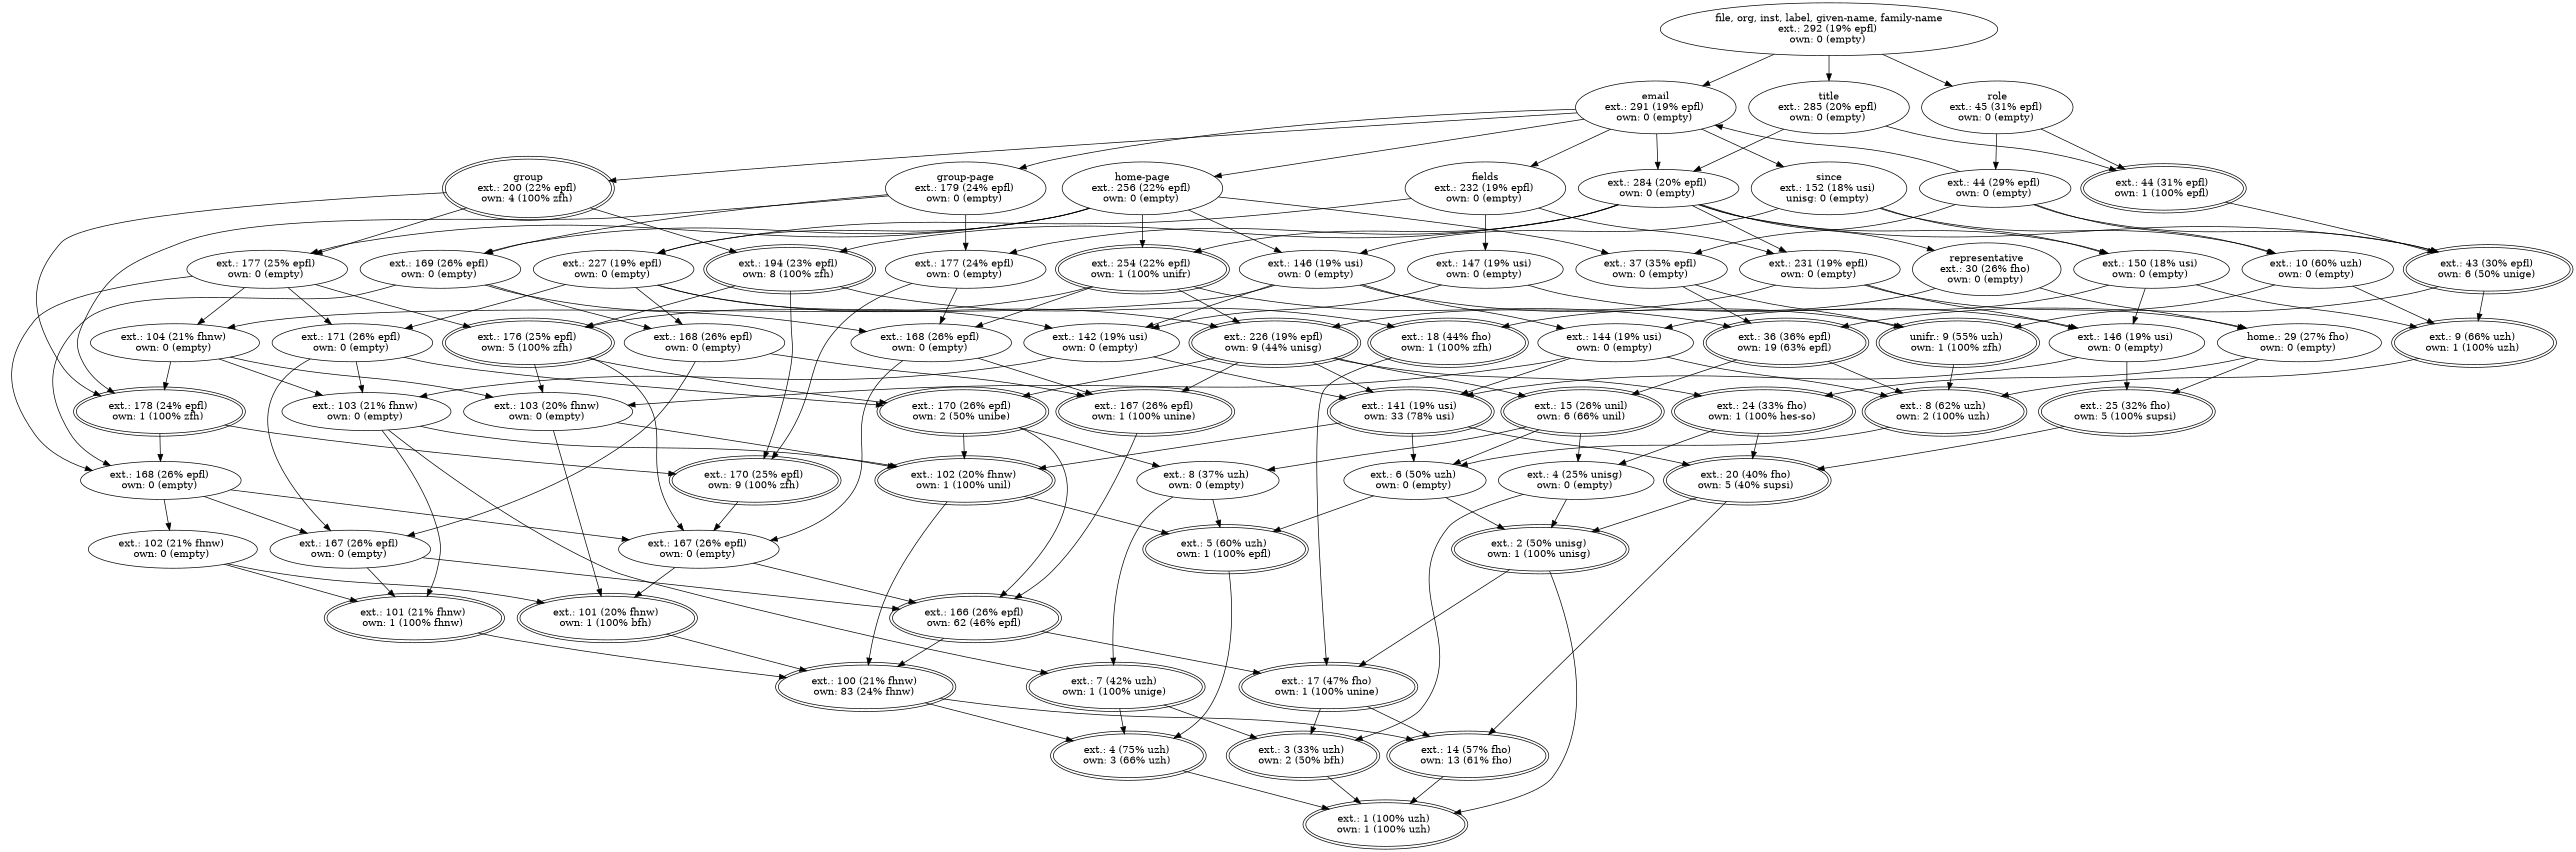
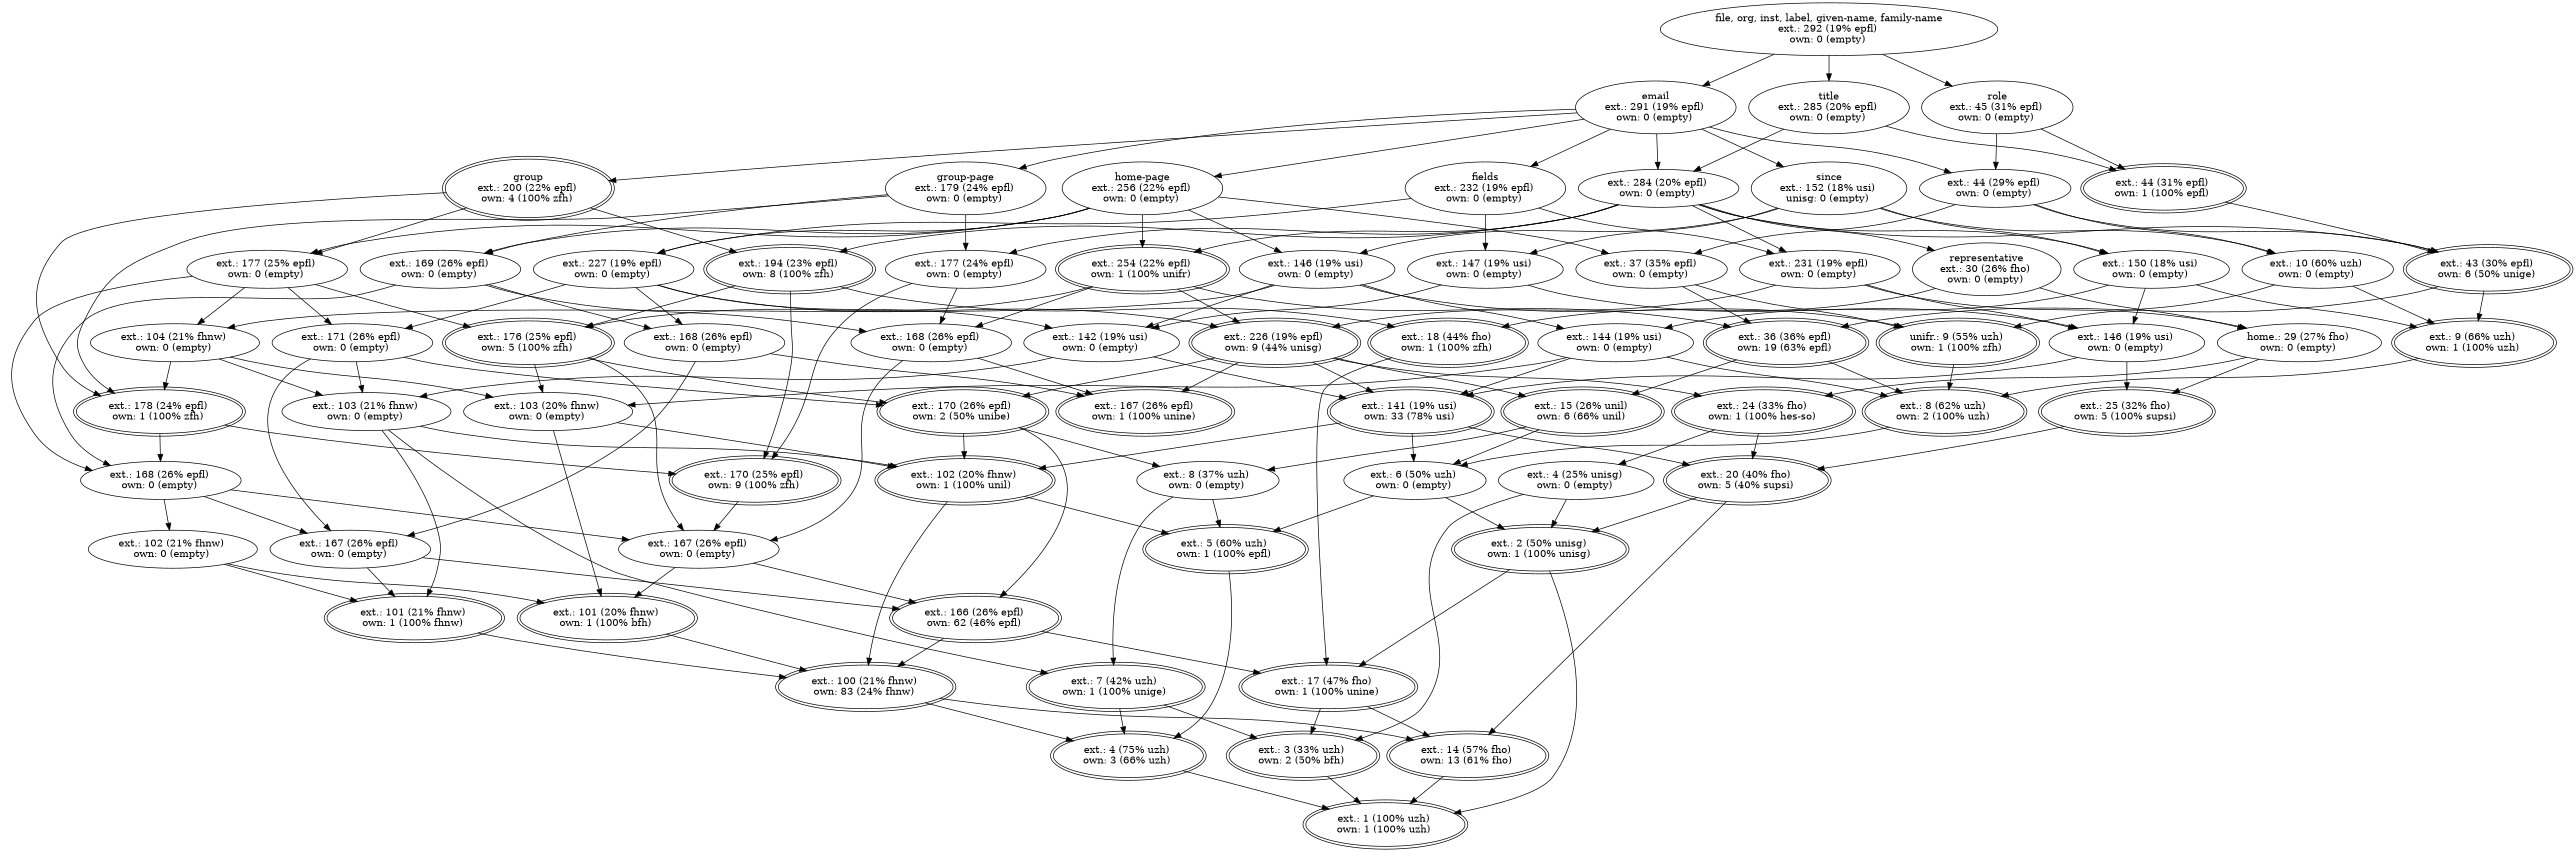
edge "ext.: 44 (29% epfl) own: 0 (empty)" -> "email ext.: 291 (19% epfl) own: 0 (empty)": reversed
edge "since ext.: 152 (18% usi) unisg: 0 (empty)" -> "ext.: 147 (19% usi) own: 0 (empty)": added
edge "ext.: 15 (26% unil) own: 6 (66% unil)" -> "ext.: 4 (25% unisg) own: 0 (empty)": removed
edge "ext.: 167 (26% epfl) own: 1 (100% unine)" -> "ext.: 166 (26% epfl) own: 62 (46% epfl)": removed
